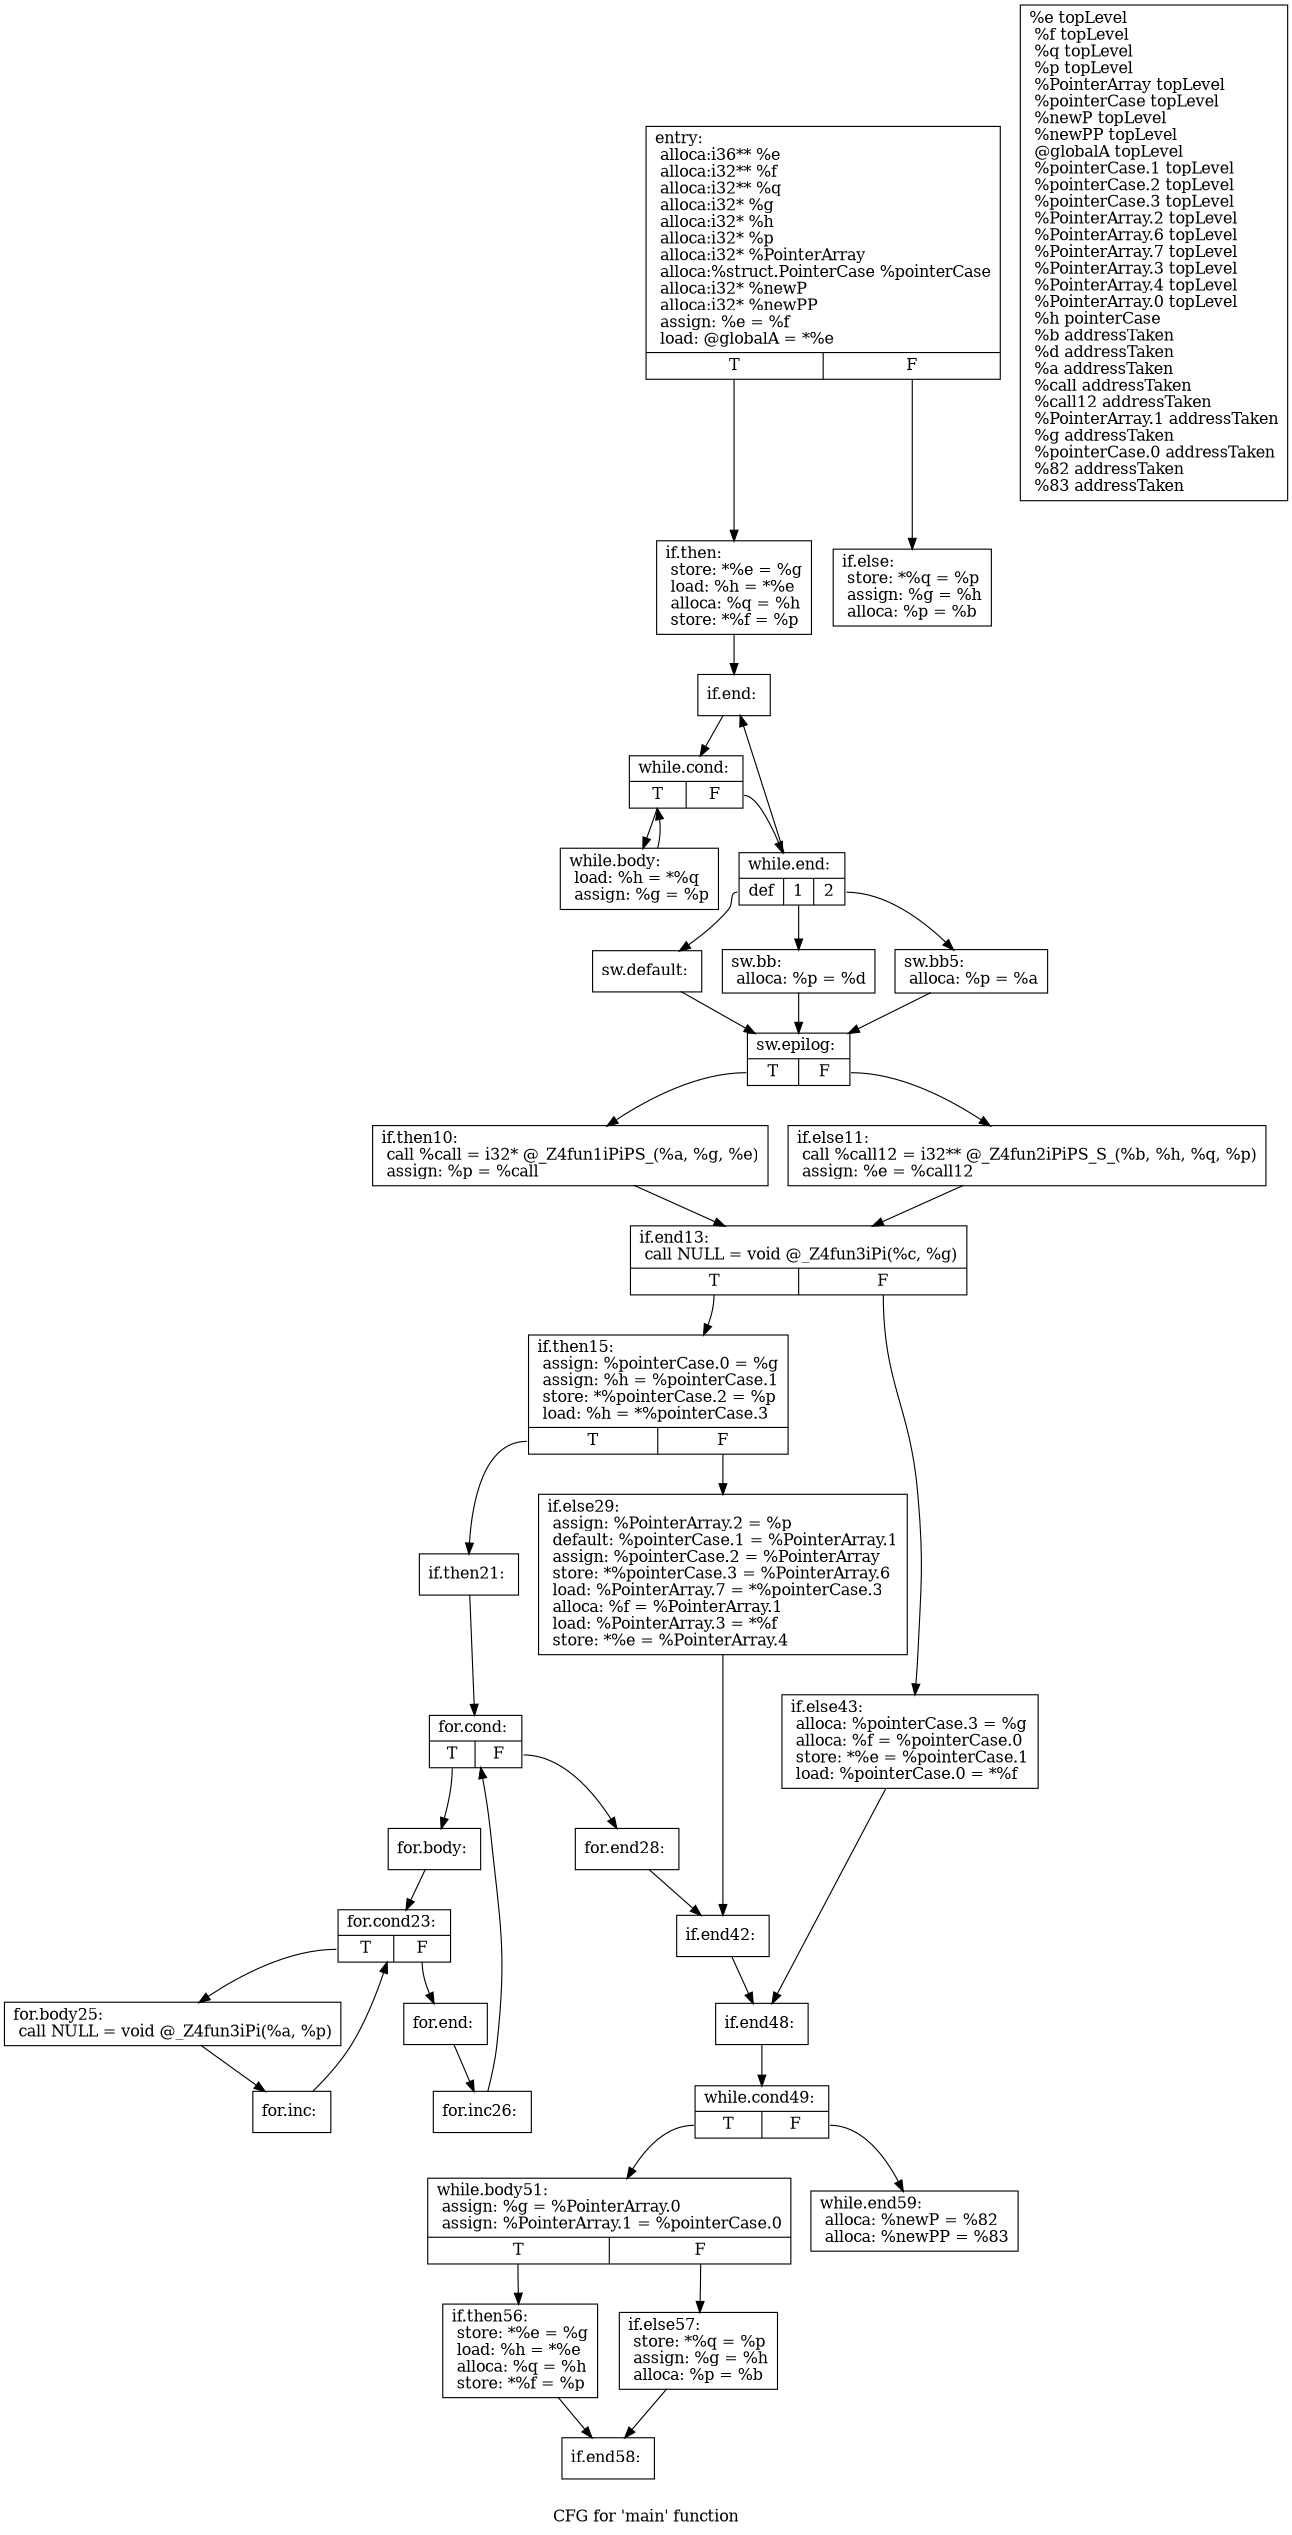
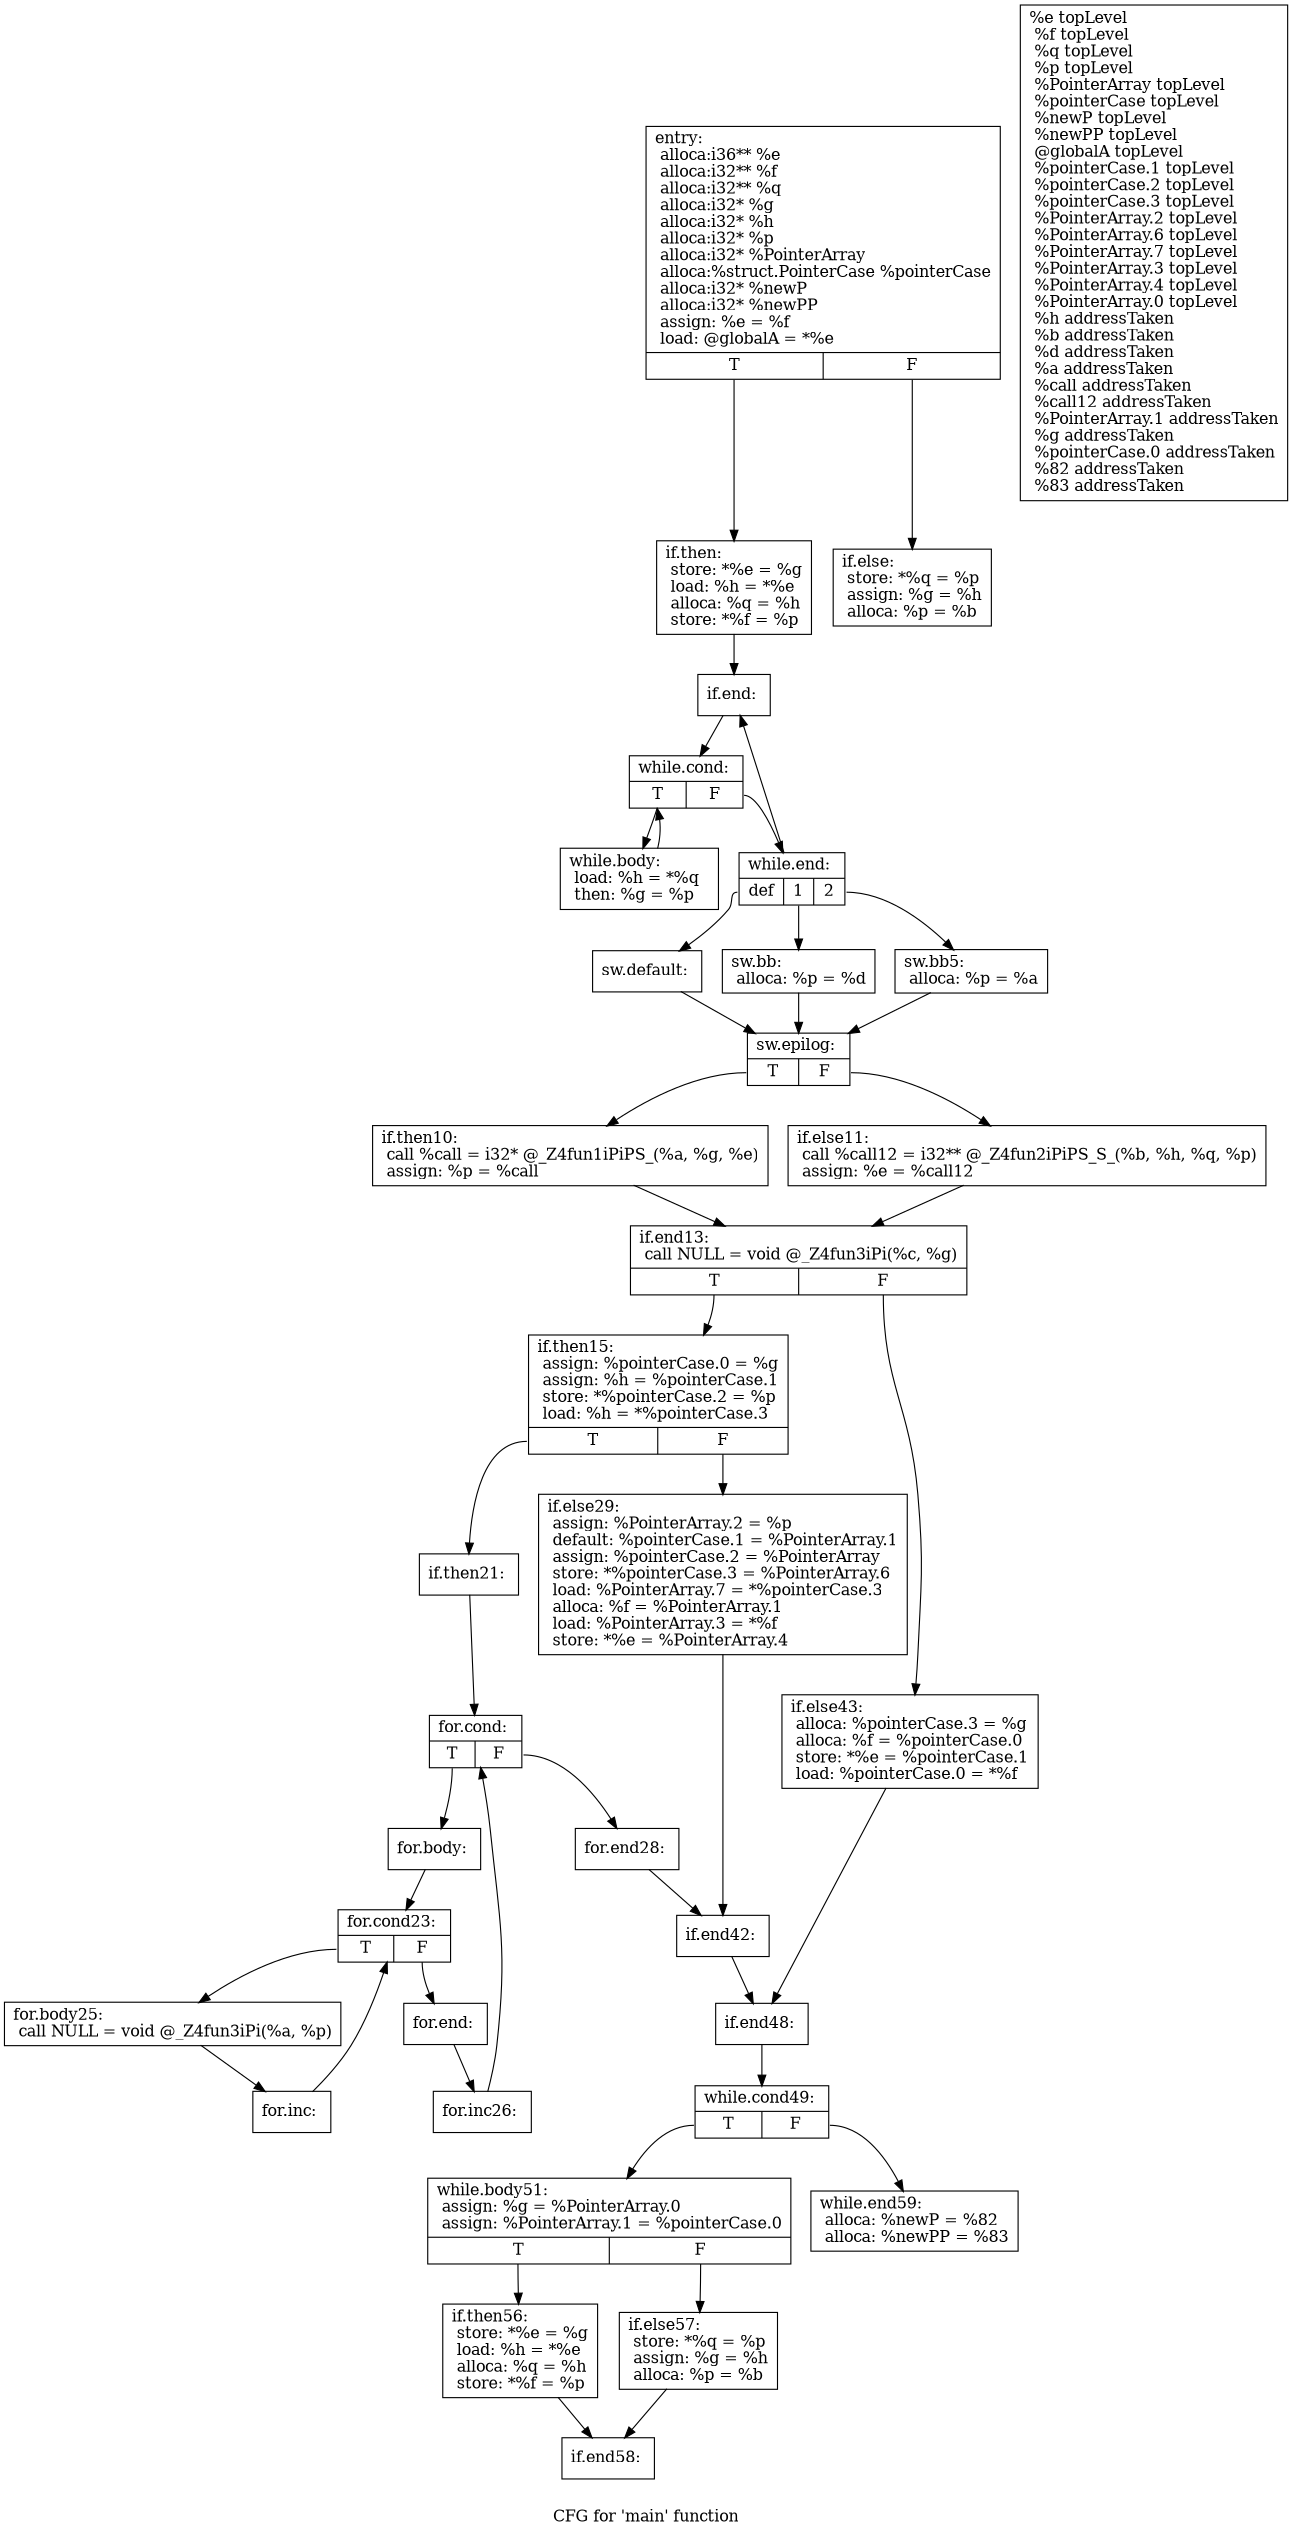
node "%e topLevel": text "%h pointerCase" -> "%h addressTaken"
node "while.body:": text "assign: %g = %p" -> "then: %g = %p"
